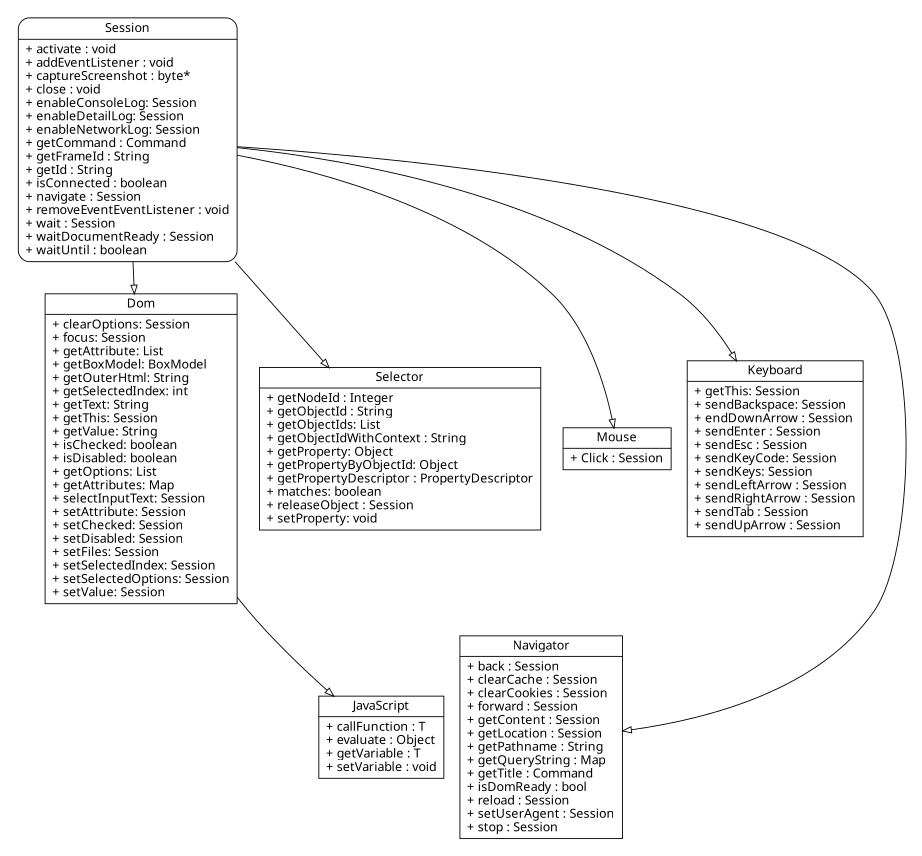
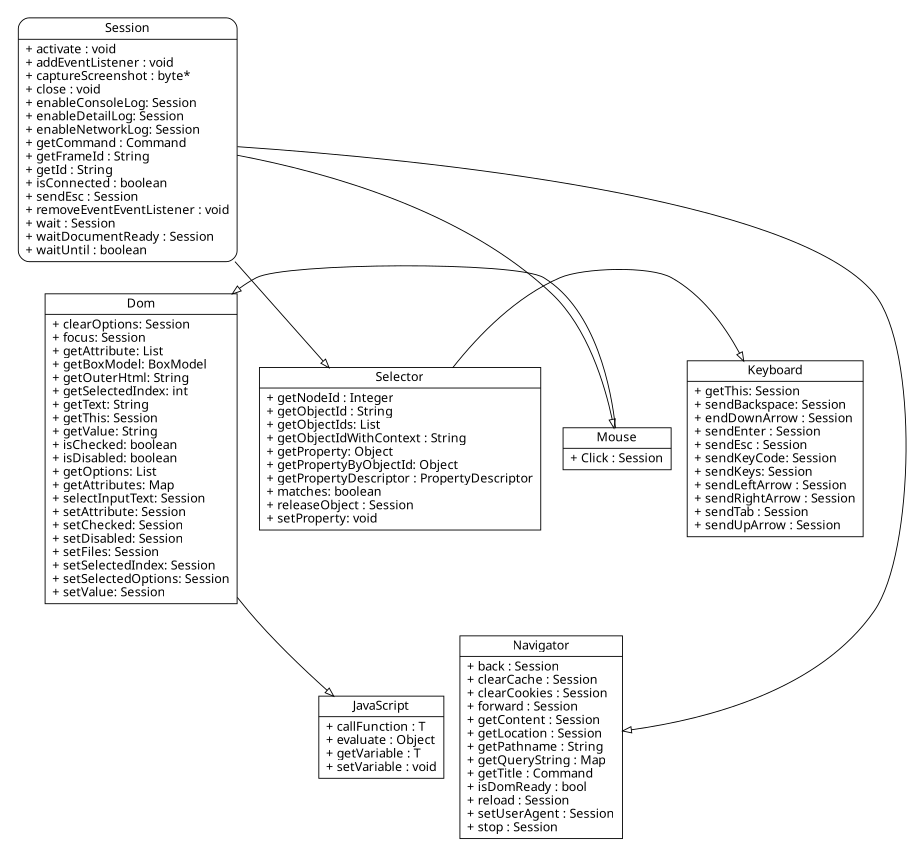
node "Session": text "+ navigate : Session" -> "+ sendEsc : Session"
edge "Session" -- "Keyboard": now "Selector" -- "Keyboard"
edge "Session" -- "Dom": now "Mouse" -- "Dom"
